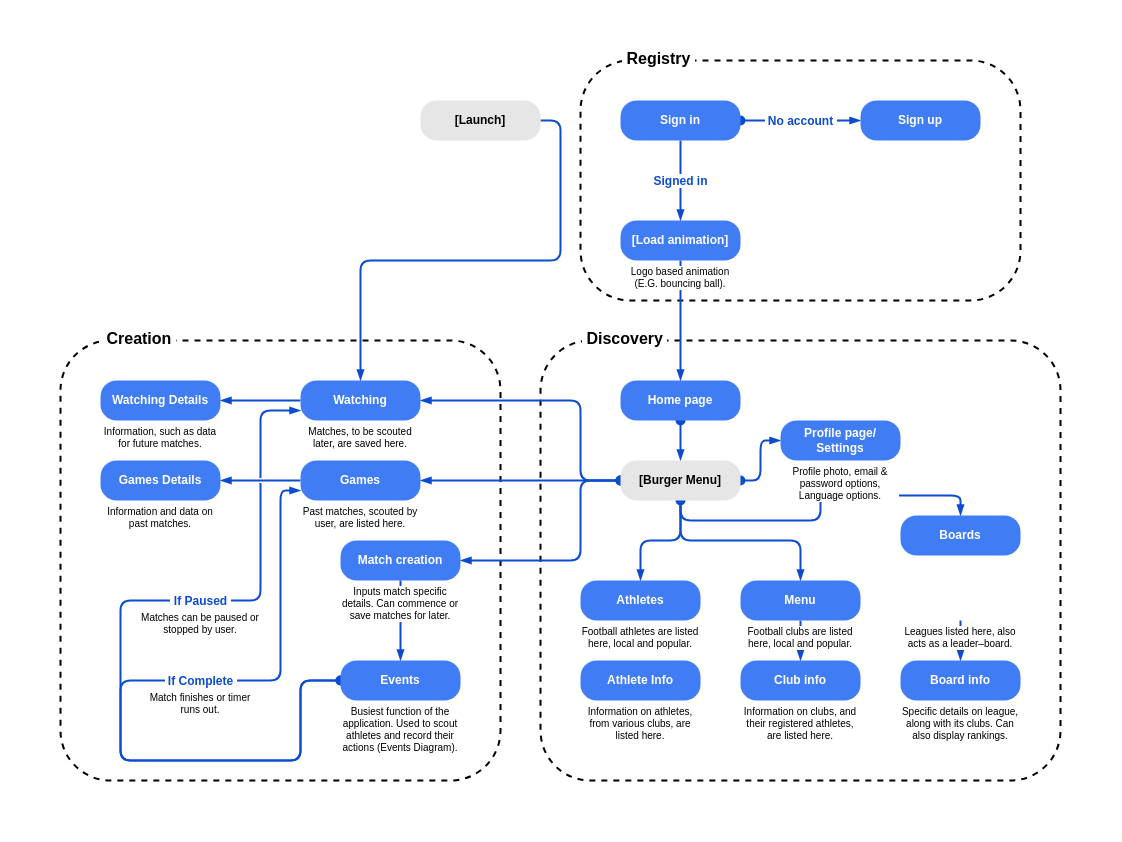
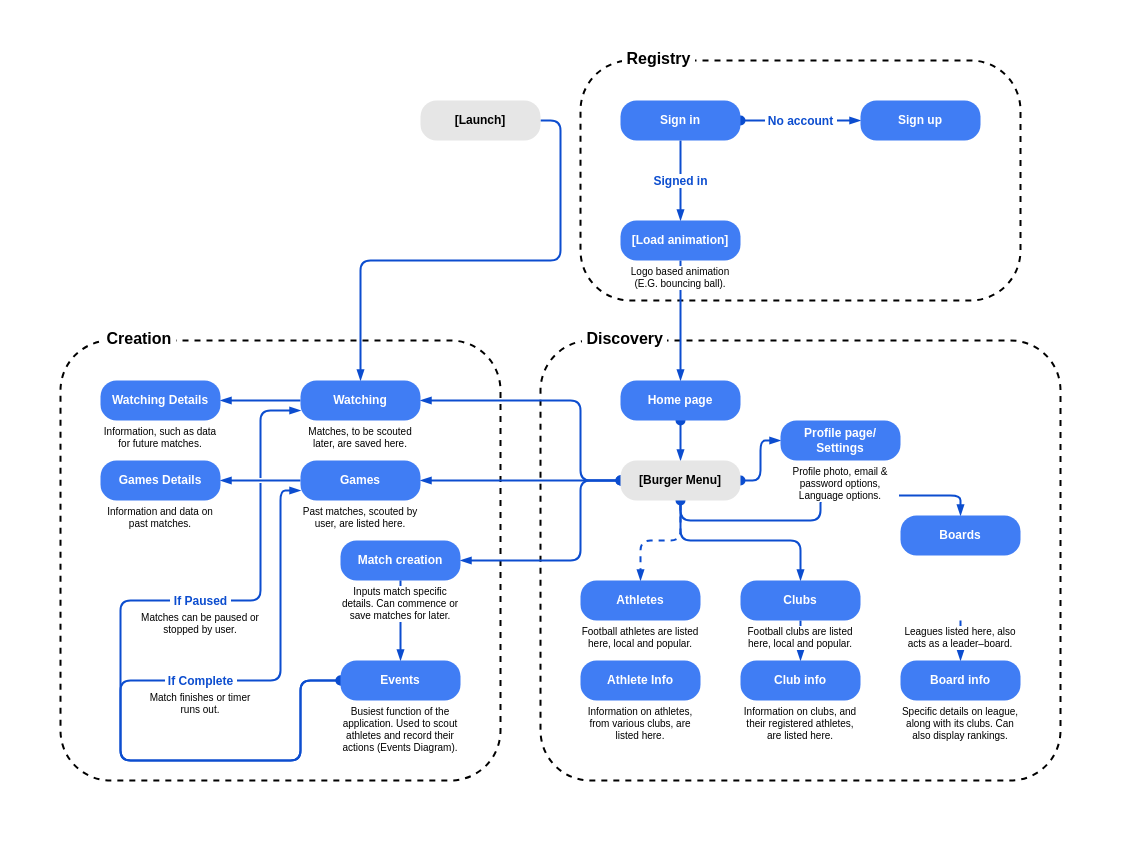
edge "[Burger Menu]" -- "Athletes": style solid -> dashed
node "Menu": label "Menu" -> "Clubs"
